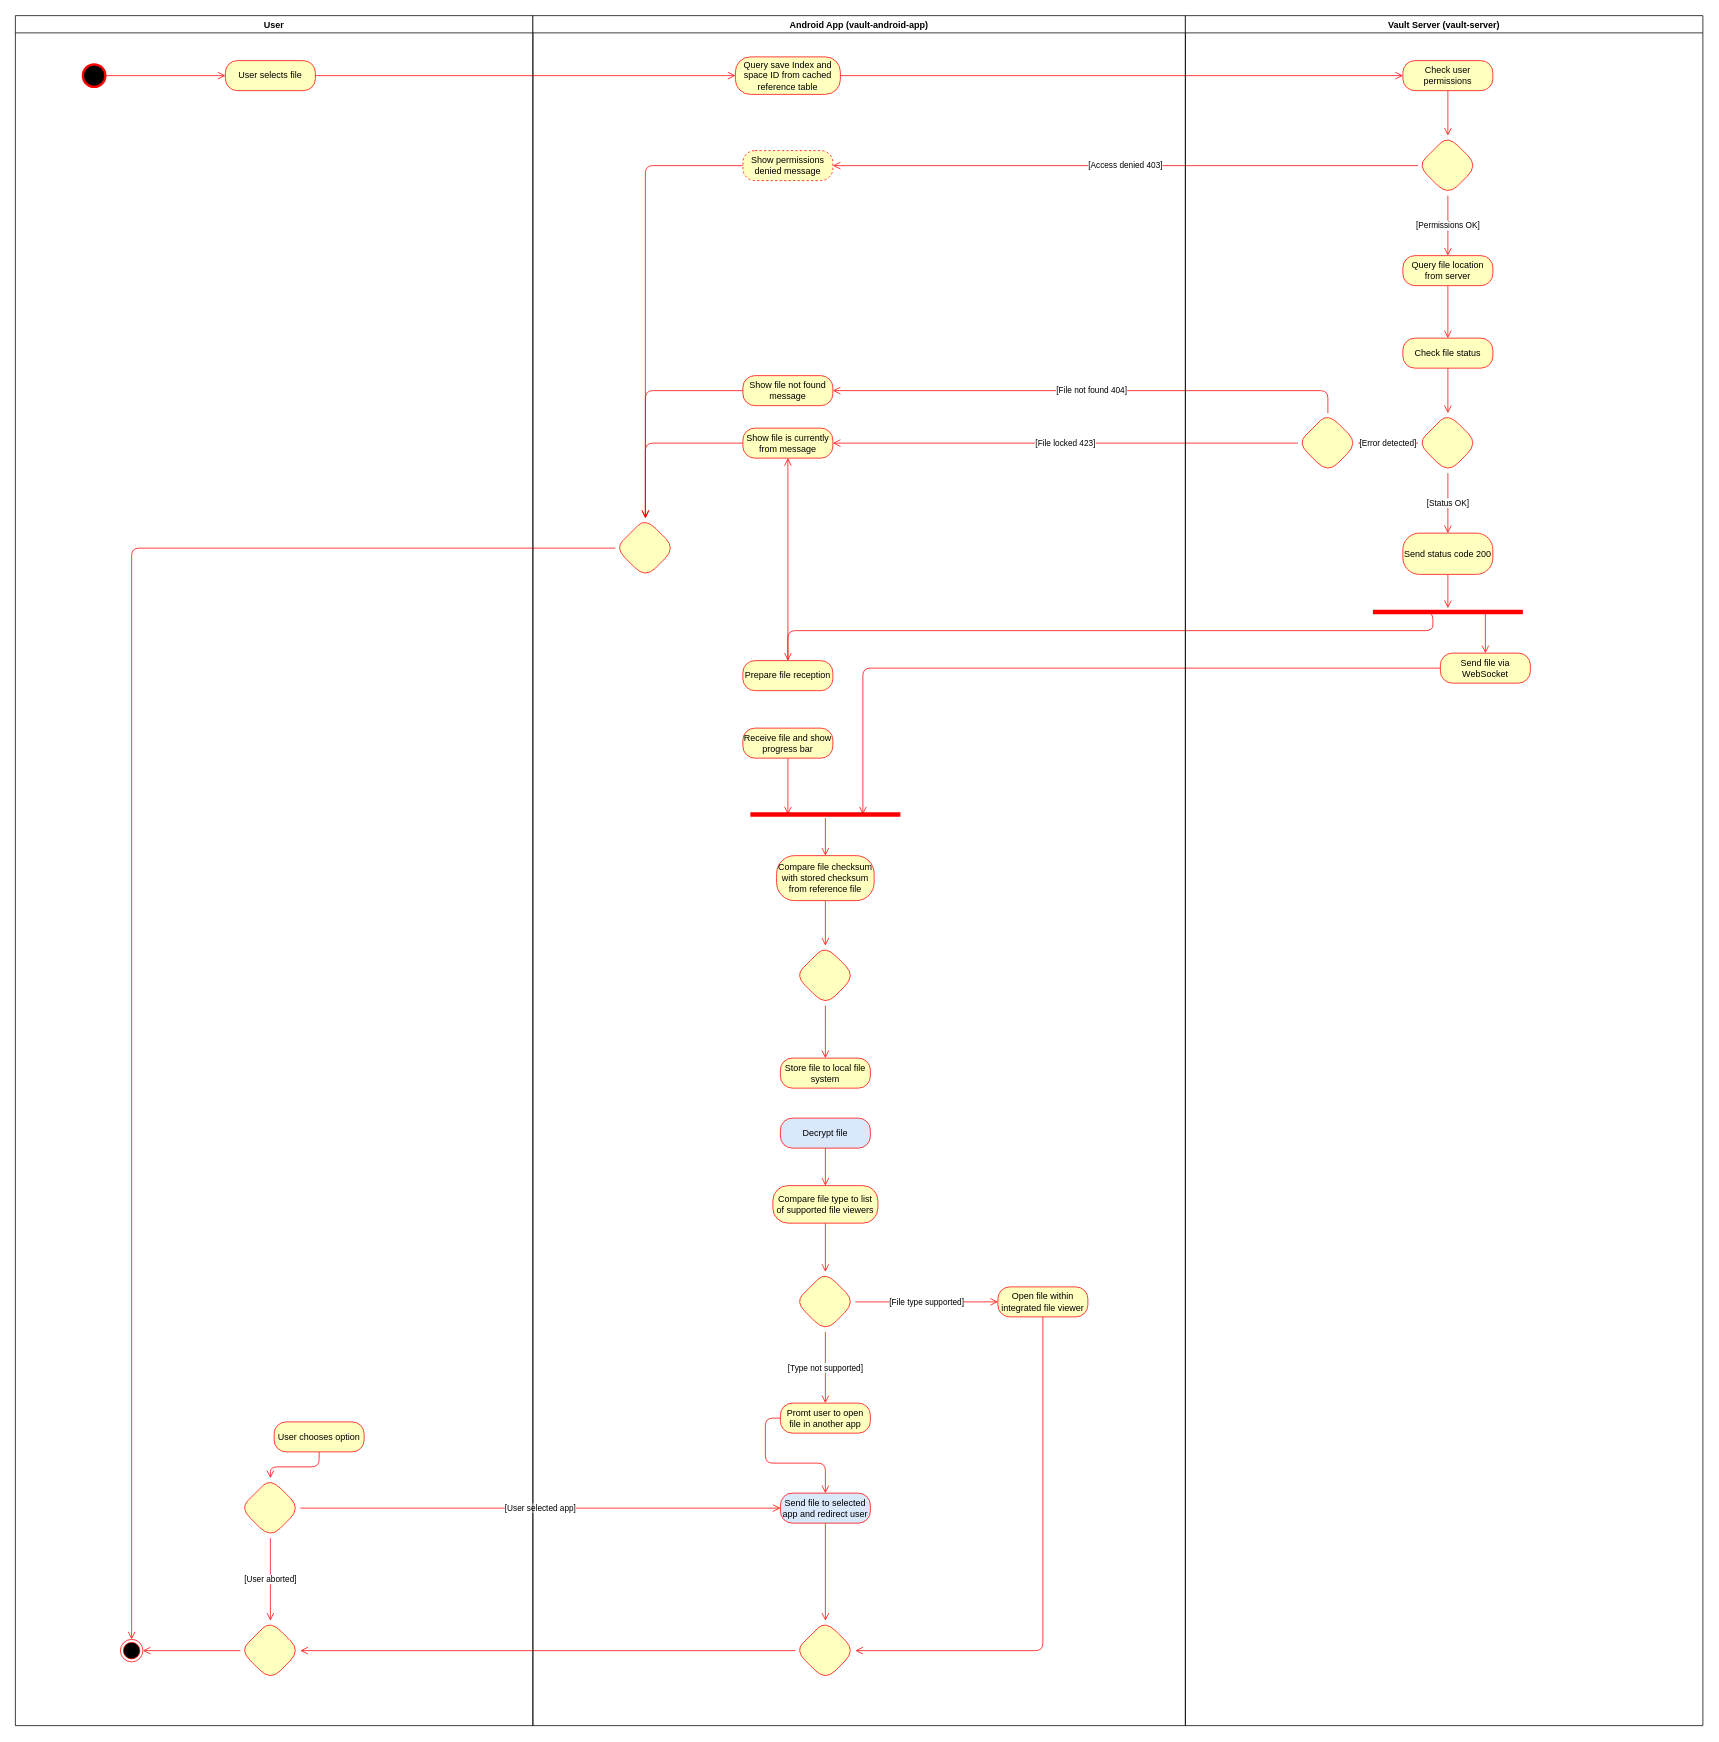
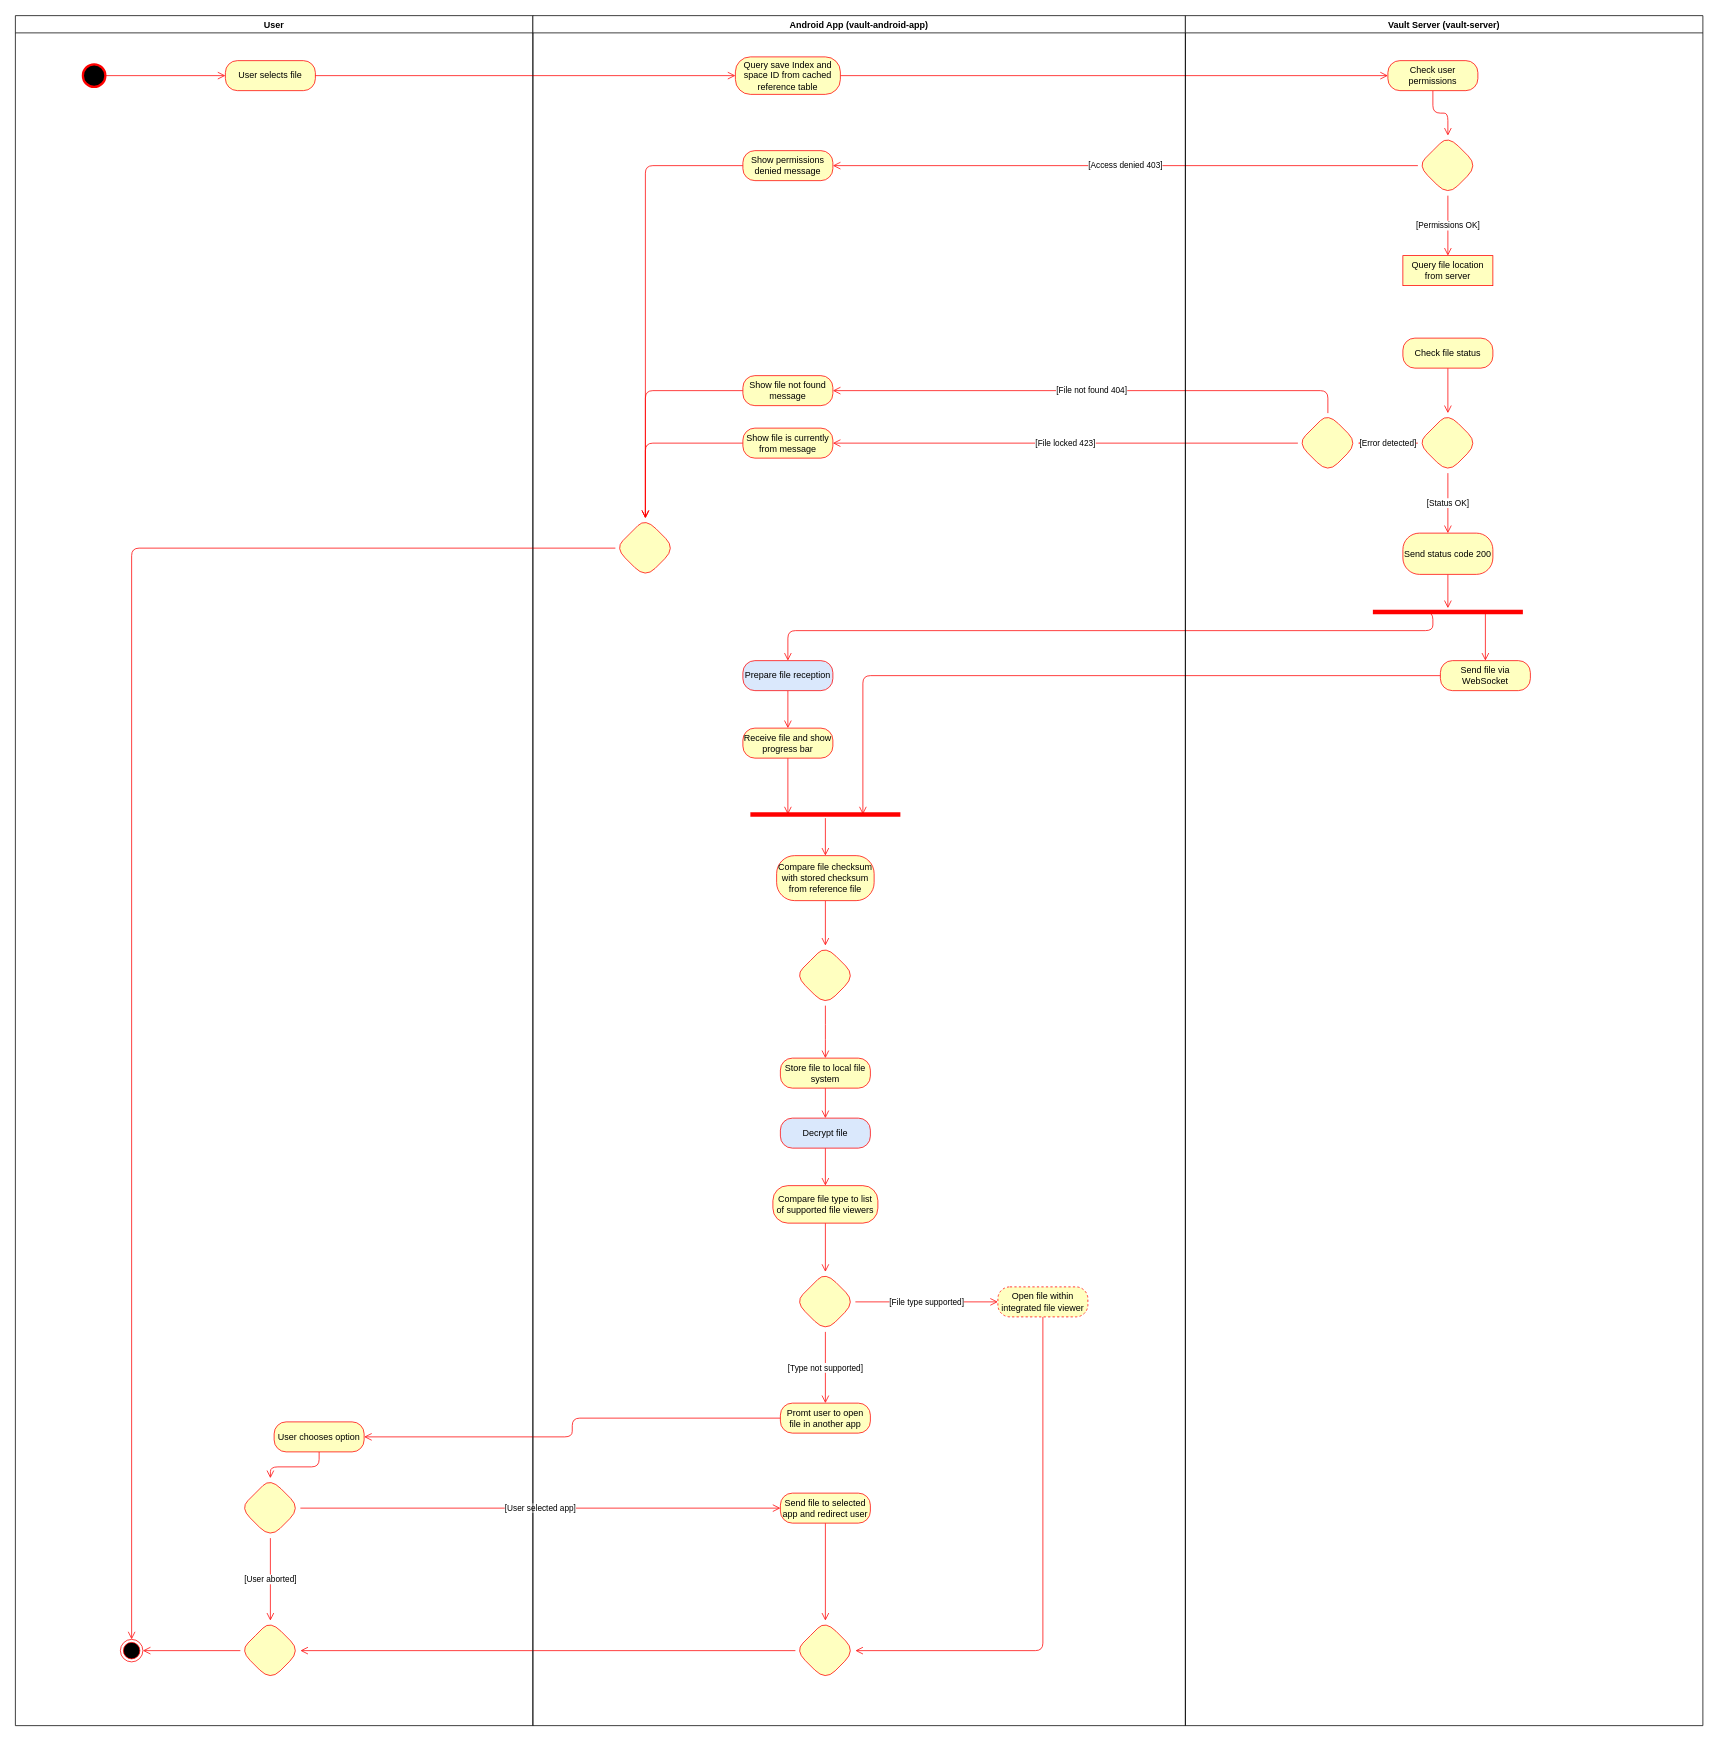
node "Check user permissions": moved (1448, 75) -> (1433, 75)
node "Show permissions denied message": style dashed -> solid
node "Query file location from server": shape rounded rectangle -> rectangle
edge "Query file location from server" -> "Check file status": removed
edge "Prepare file reception" -> "Show file is currently from message": now "Prepare file reception" -> "Receive file and show progress bar"
node "Send file via WebSocket": moved (1485, 668) -> (1485, 675)
node "Prepare file reception": fillcolor #ffffc0 -> #dae8fc
edge "Store file to local file system" -> "Decrypt file": added
node "Open file within integrated file viewer": style solid -> dashed
edge "Promt user to open file in another app" -> "Send file to selected app and redirect user": now "Promt user to open file in another app" -> "User chooses option"
node "Send file to selected app and redirect user": fillcolor #dae8fc -> #ffffc0
